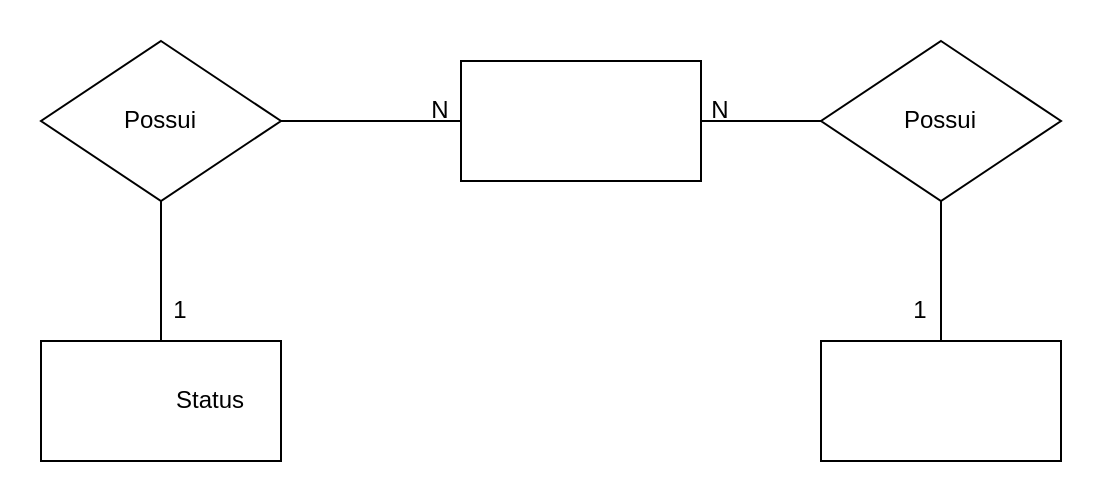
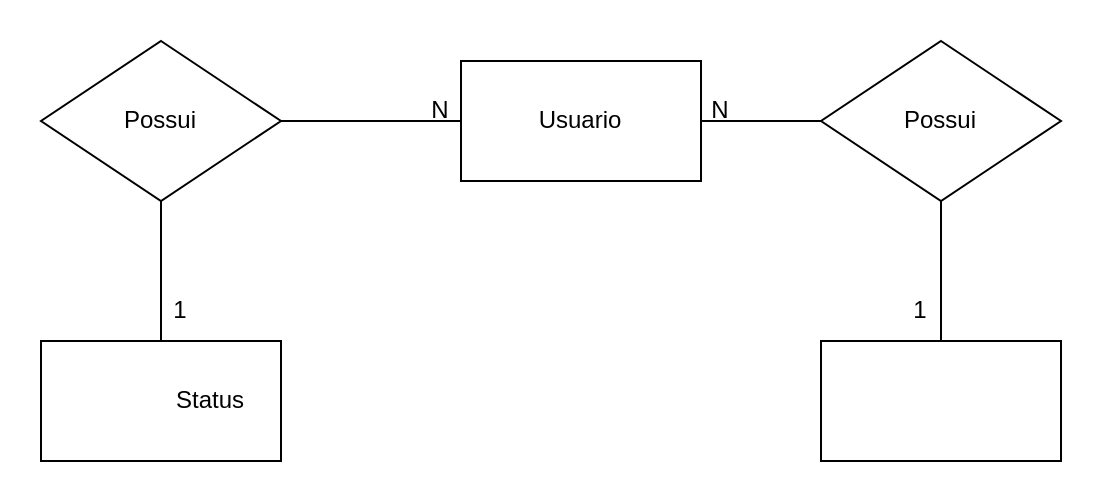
node "Usuario": added
